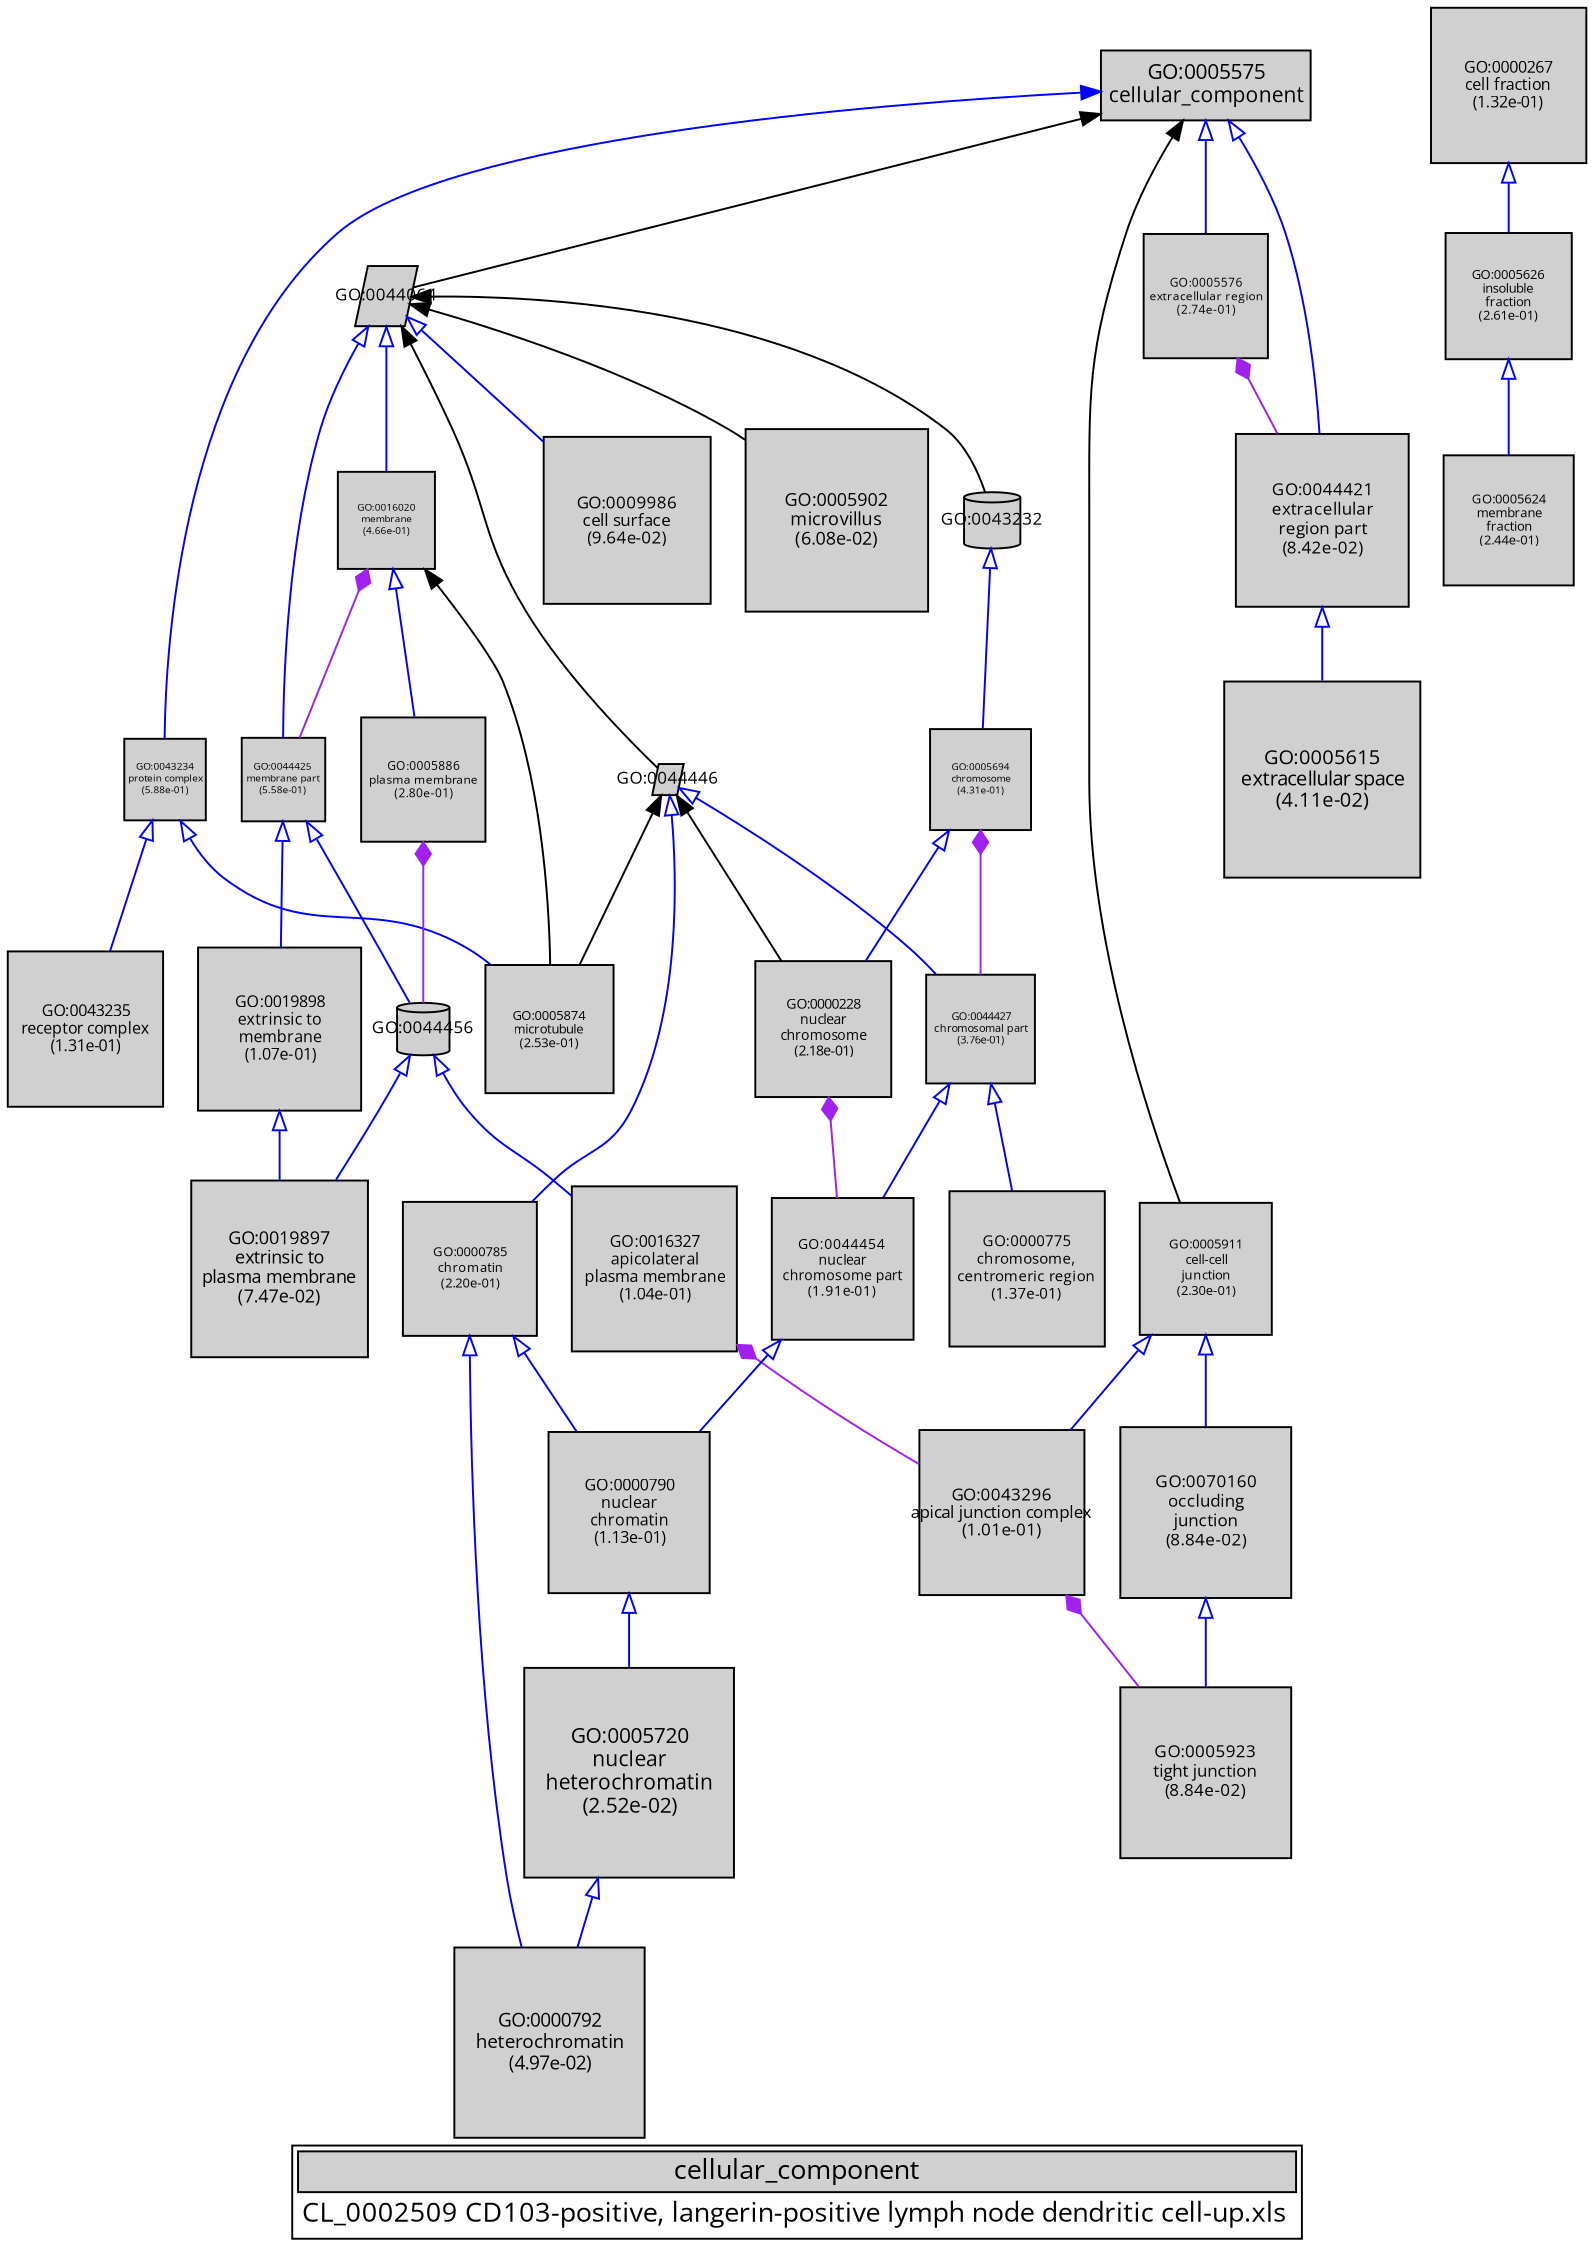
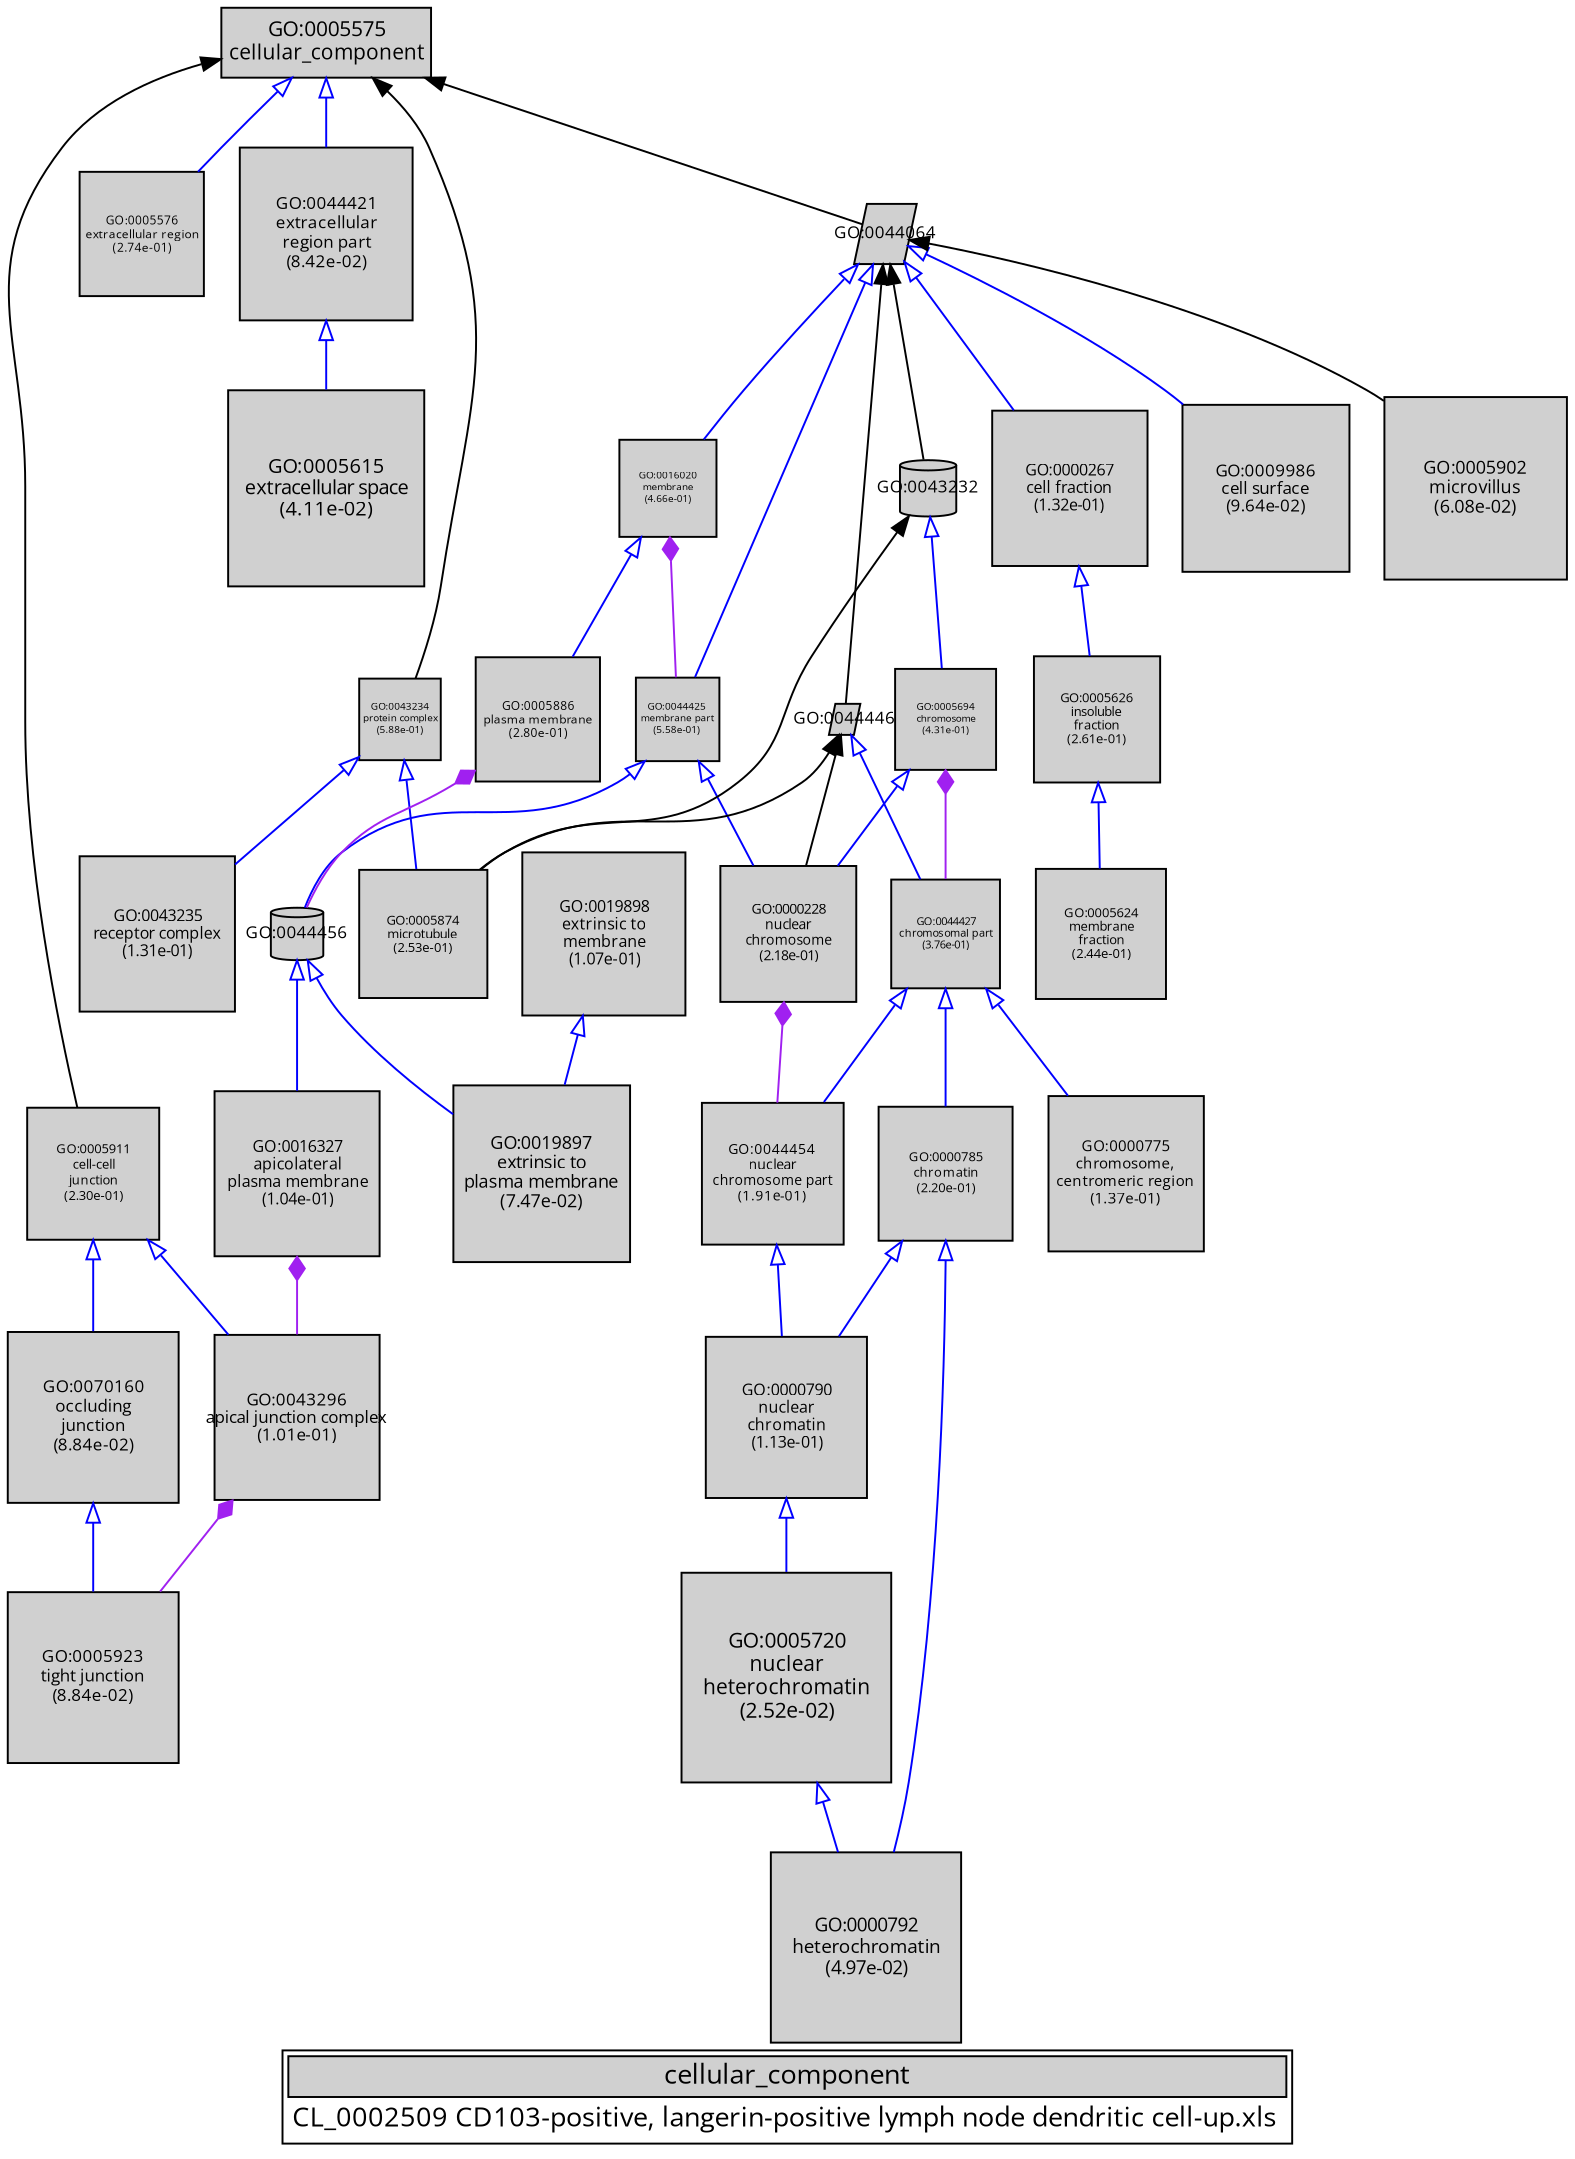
edge "GO:0043234" -> "GO:0005575": color blue -> black
edge "GO:0000267" -> "GO:0044064": added
edge "GO:0044421" -> "GO:0005576": removed
edge "GO:0005874" -> "GO:0016020": now "GO:0005874" -> "GO:0043232"
edge "GO:0019898" -> "GO:0044425": now "GO:0000228" -> "GO:0044425"
edge "GO:0000785" -> "GO:0044446": now "GO:0000785" -> "GO:0044427"
